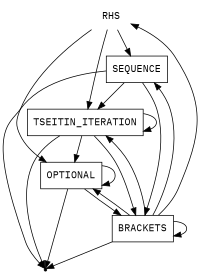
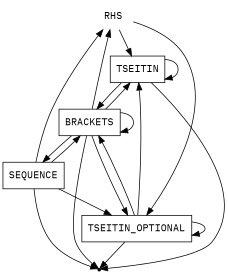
edge "RHS" -> "SEQUENCE": reversed
node "TSEITIN_ITERATION": label "TSEITIN_ITERATION" -> "TSEITIN_OPTIONAL"
node "OPTIONAL": label "OPTIONAL" -> "TSEITIN"
